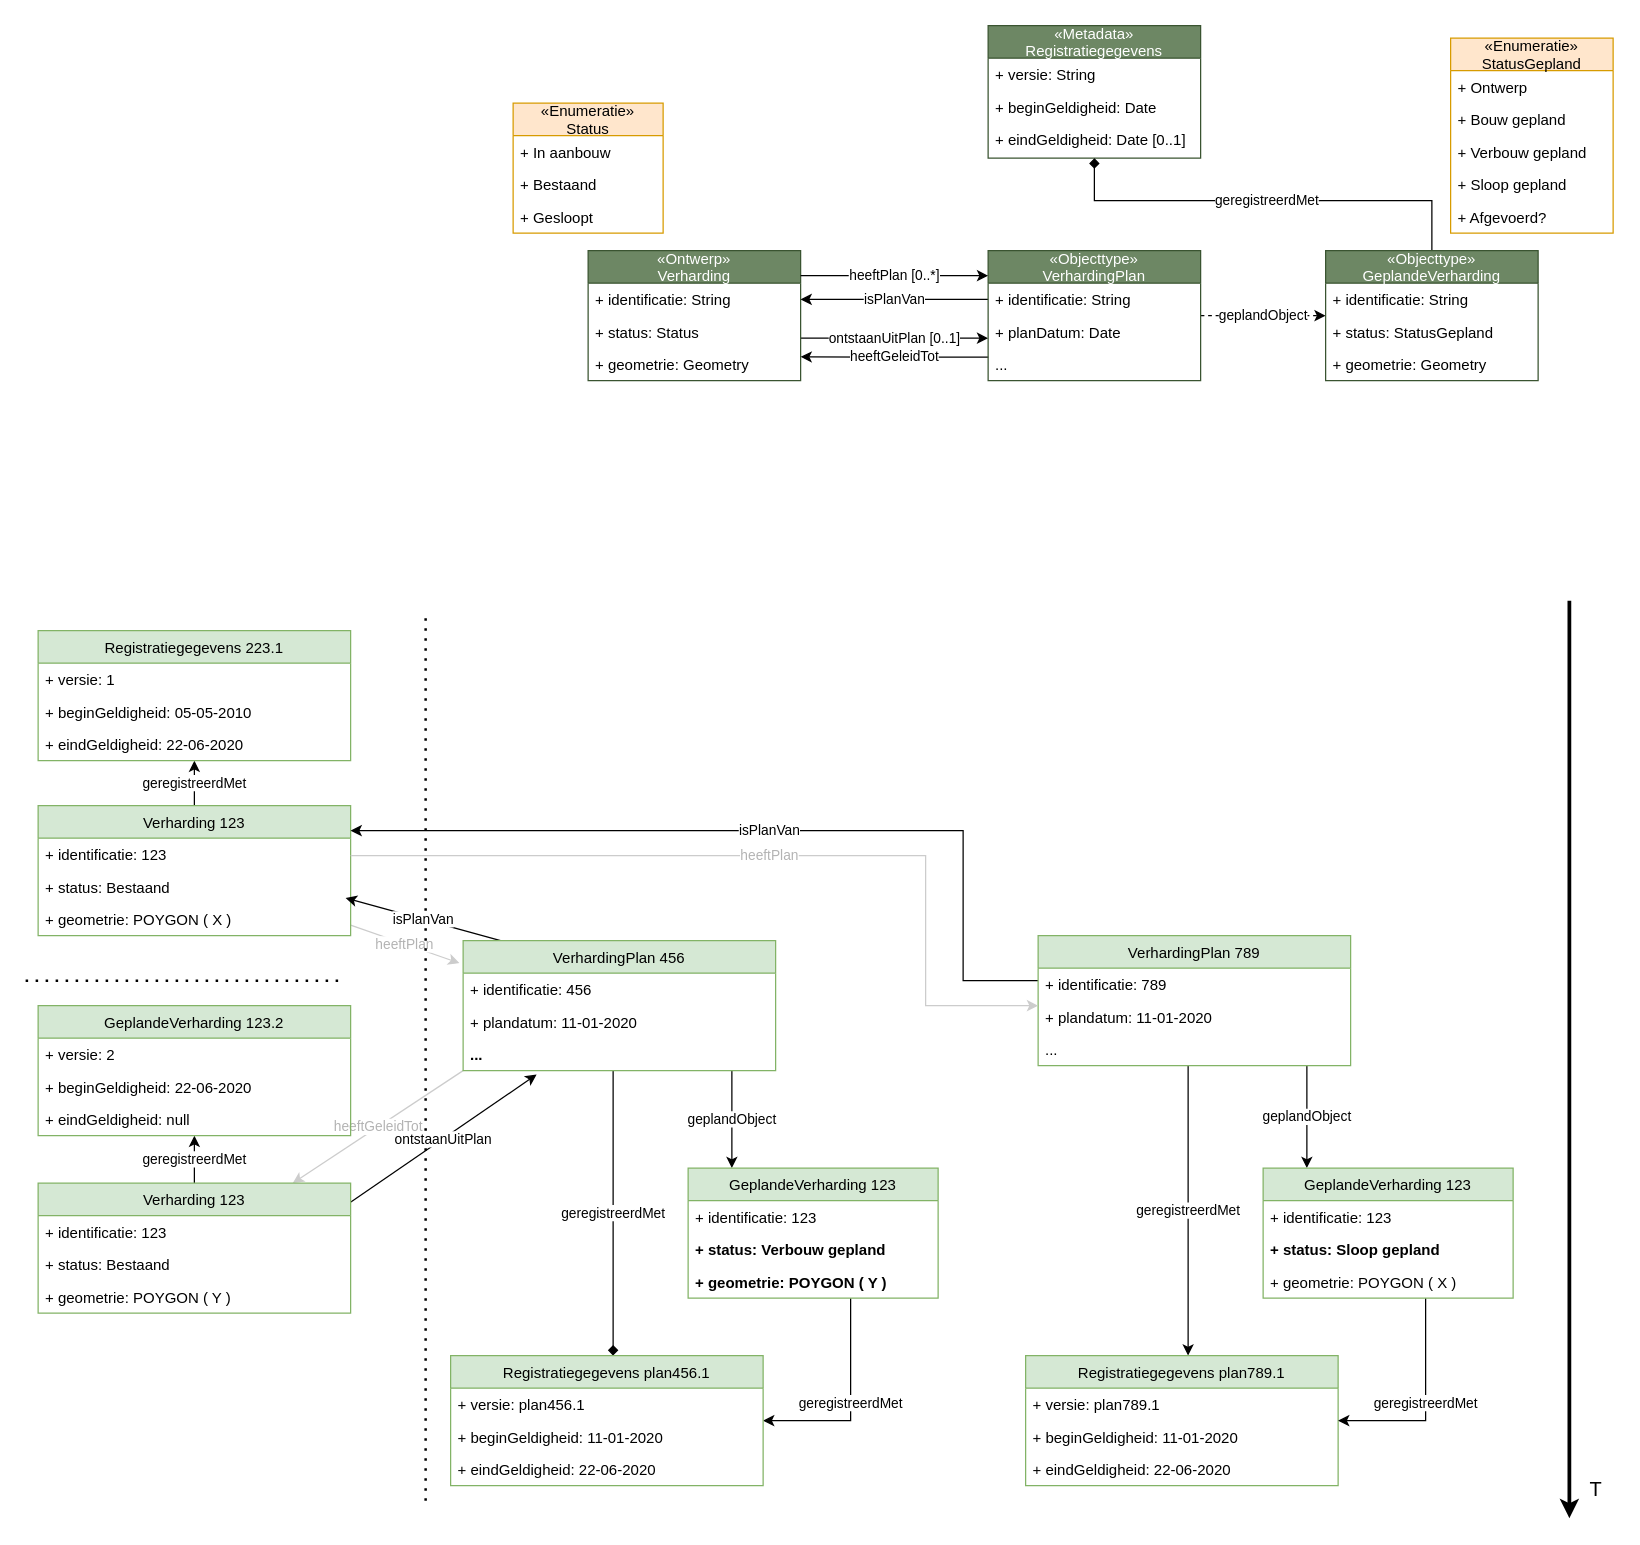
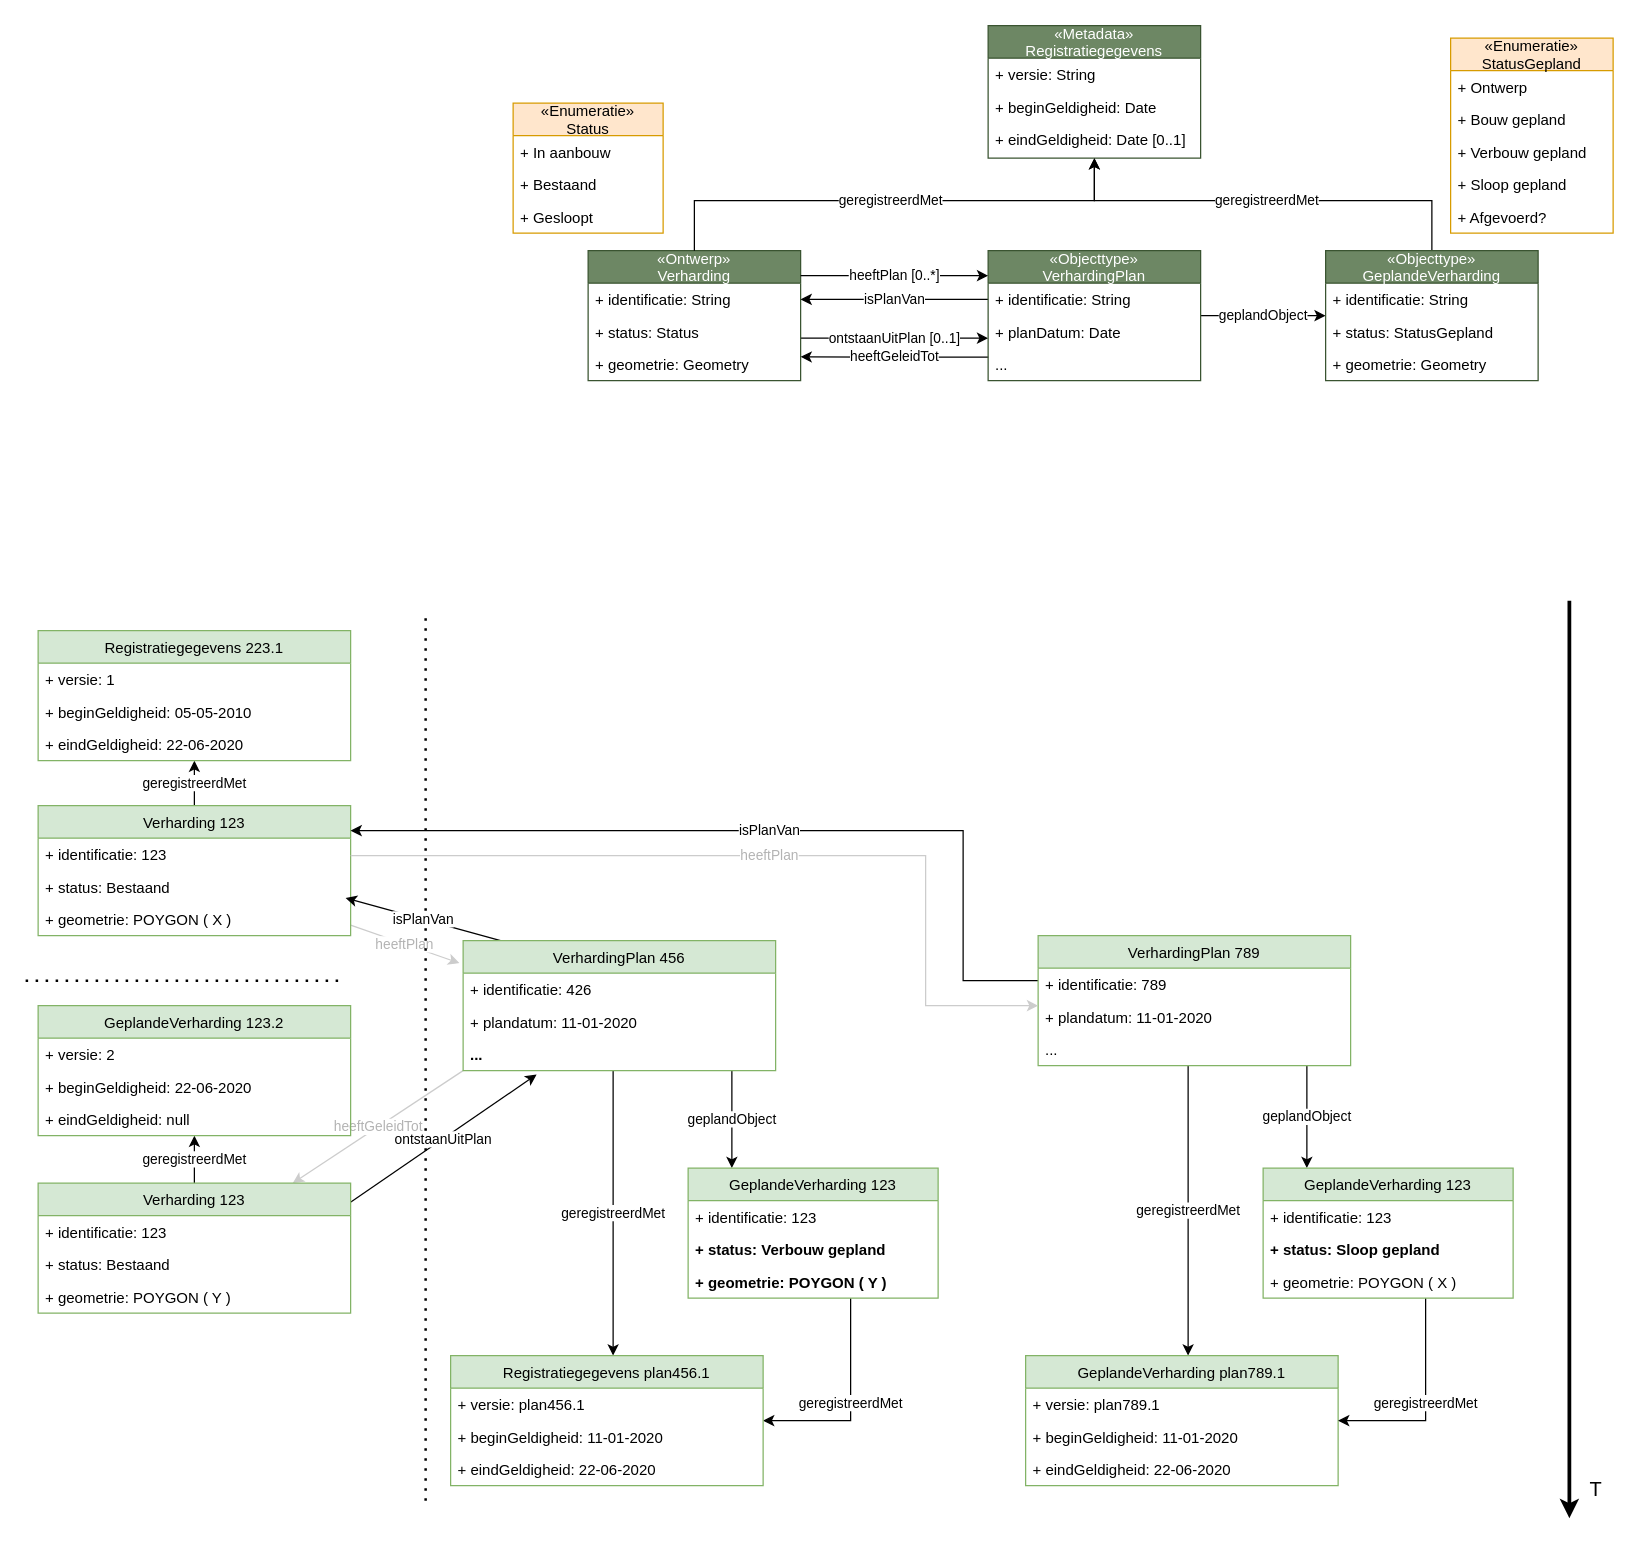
edge "«Ontwerp» Verharding" -> "«Metadata» Registratiegegevens": added, label "geregistreerdMet"
edge "«Objecttype» GeplandeVerharding" -> "«Metadata» Registratiegegevens": arrowhead diamond -> classic
edge "«Objecttype» VerhardingPlan" -> "«Objecttype» GeplandeVerharding": style dashed -> solid
node "+ identificatie: 456": label "+ identificatie: 456" -> "+ identificatie: 426"
edge "VerhardingPlan 456" -> "Registratiegegevens plan456.1": arrowhead diamond -> classic
node "Registratiegegevens plan789.1": label "Registratiegegevens plan789.1" -> "GeplandeVerharding plan789.1"
